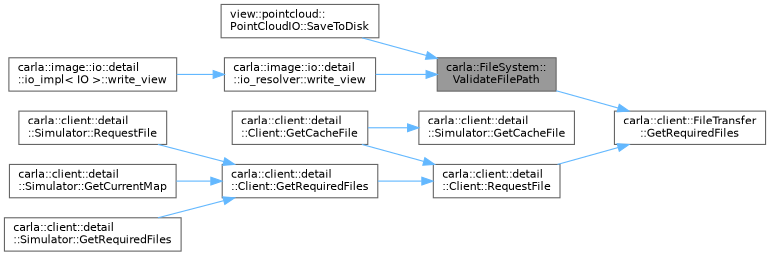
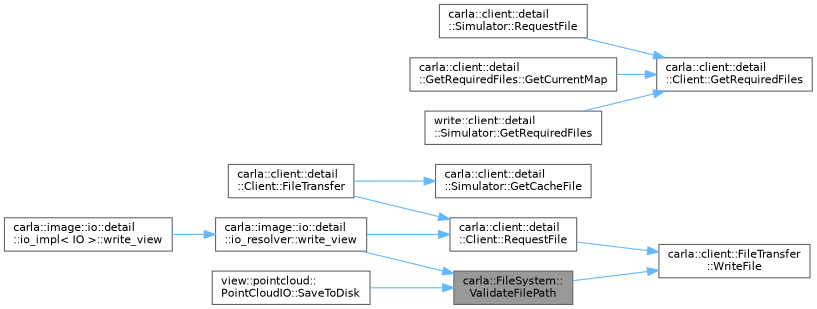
node "carla::client::detail ::Client::GetCacheFile": label "carla::client::detail ::Client::GetCacheFile" -> "carla::client::detail ::Client::FileTransfer"
node "carla::client::FileTransfer ::GetRequiredFiles": label "carla::client::FileTransfer ::GetRequiredFiles" -> "carla::client::FileTransfer ::WriteFile"
node "carla::client::detail ::Simulator::GetCurrentMap": label "carla::client::detail ::Simulator::GetCurrentMap" -> "carla::client::detail ::GetRequiredFiles::GetCurrentMap"
edge "carla::client::detail ::Client::GetRequiredFiles" -> "carla::client::detail ::Client::RequestFile": now "carla::image::io::detail ::io_resolver::write_view" -> "carla::client::detail ::Client::RequestFile"
node "carla::client::detail ::Simulator::GetRequiredFiles": label "carla::client::detail ::Simulator::GetRequiredFiles" -> "write::client::detail ::Simulator::GetRequiredFiles"
